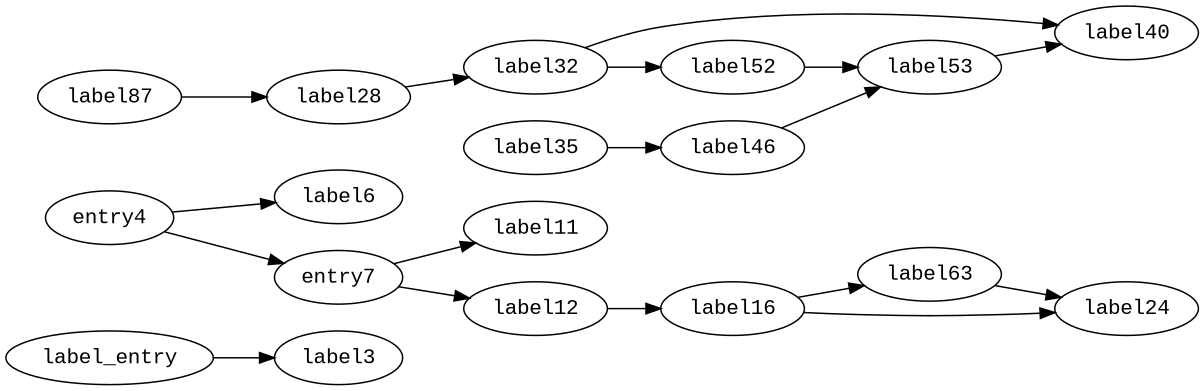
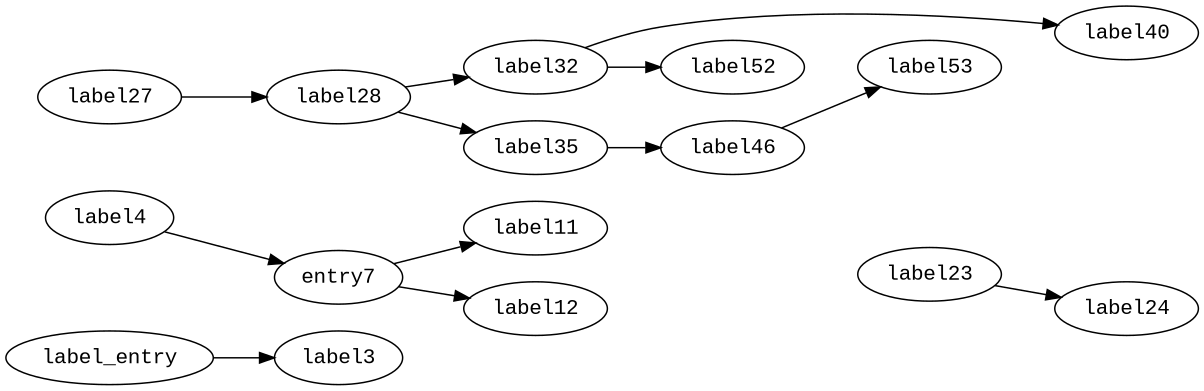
edge "label53" -> "label40": removed
edge "label52" -> "label53": removed
node "label87": label "label87" -> "label27"
edge "label28" -> "label35": added
node "label6": removed
node "entry4": label "entry4" -> "label4"
node "label63": label "label63" -> "label23"
node "label16": removed
